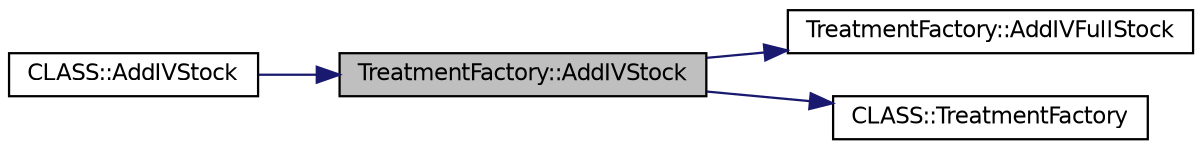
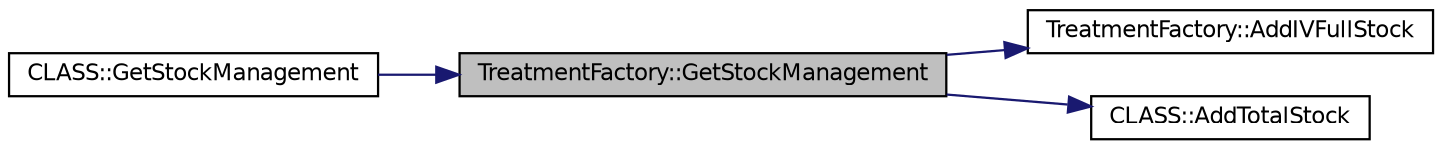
node "CLASS::AddIVStock": label "CLASS::AddIVStock" -> "CLASS::GetStockManagement"
node "TreatmentFactory::AddIVStock": label "TreatmentFactory::AddIVStock" -> "TreatmentFactory::GetStockManagement"
node "CLASS::TreatmentFactory": label "CLASS::TreatmentFactory" -> "CLASS::AddTotalStock"
